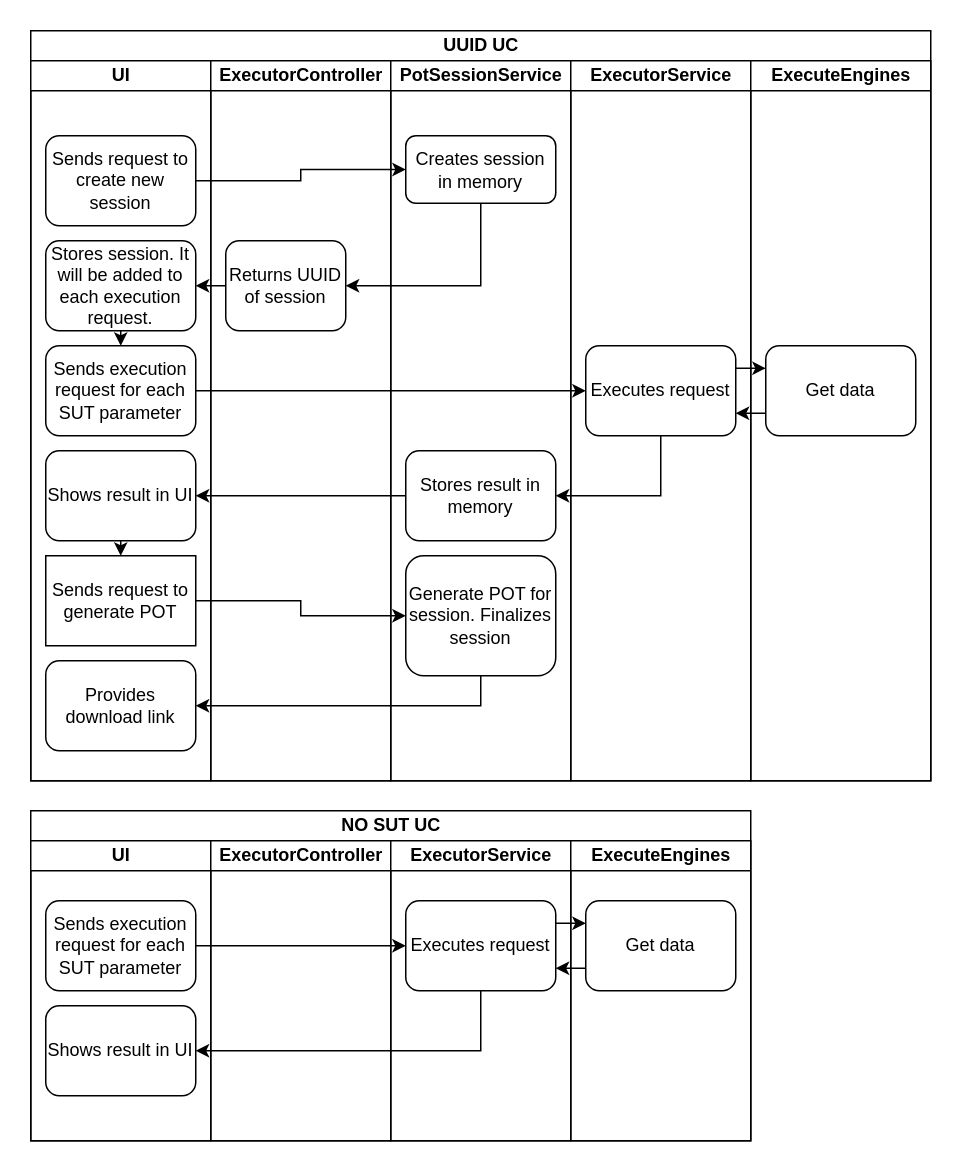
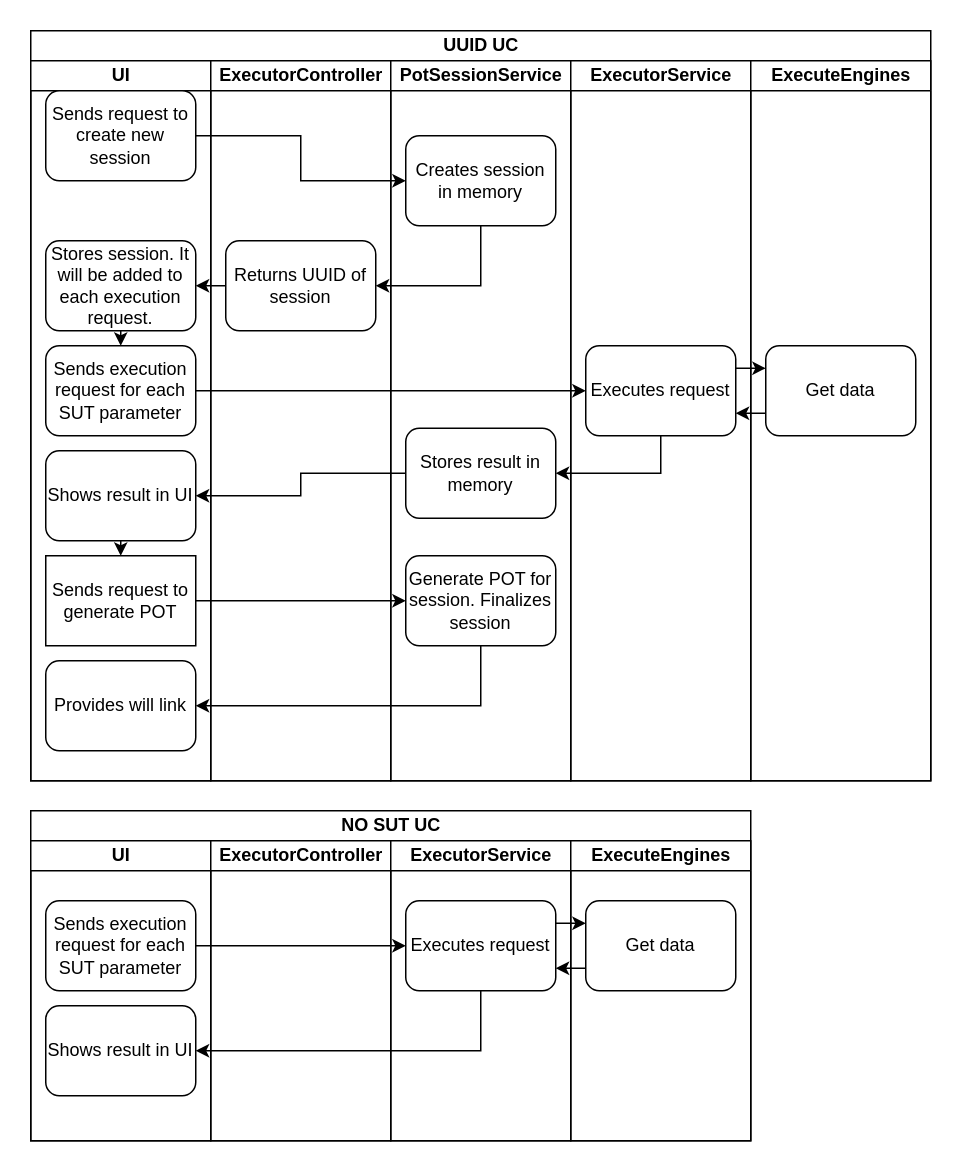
node "Creates session in memory": size 150x68 -> 150x90
node "Sends request to create new session": moved (121, 181) -> (121, 136)
node "Returns UUID of session": size 120x90 -> 150x90
node "Stores result in memory": moved (481, 496) -> (481, 473)
node "Generate POT for session. Finalizes session": size 150x120 -> 150x90
node "Provides download link": label "Provides download link" -> "Provides will link"
